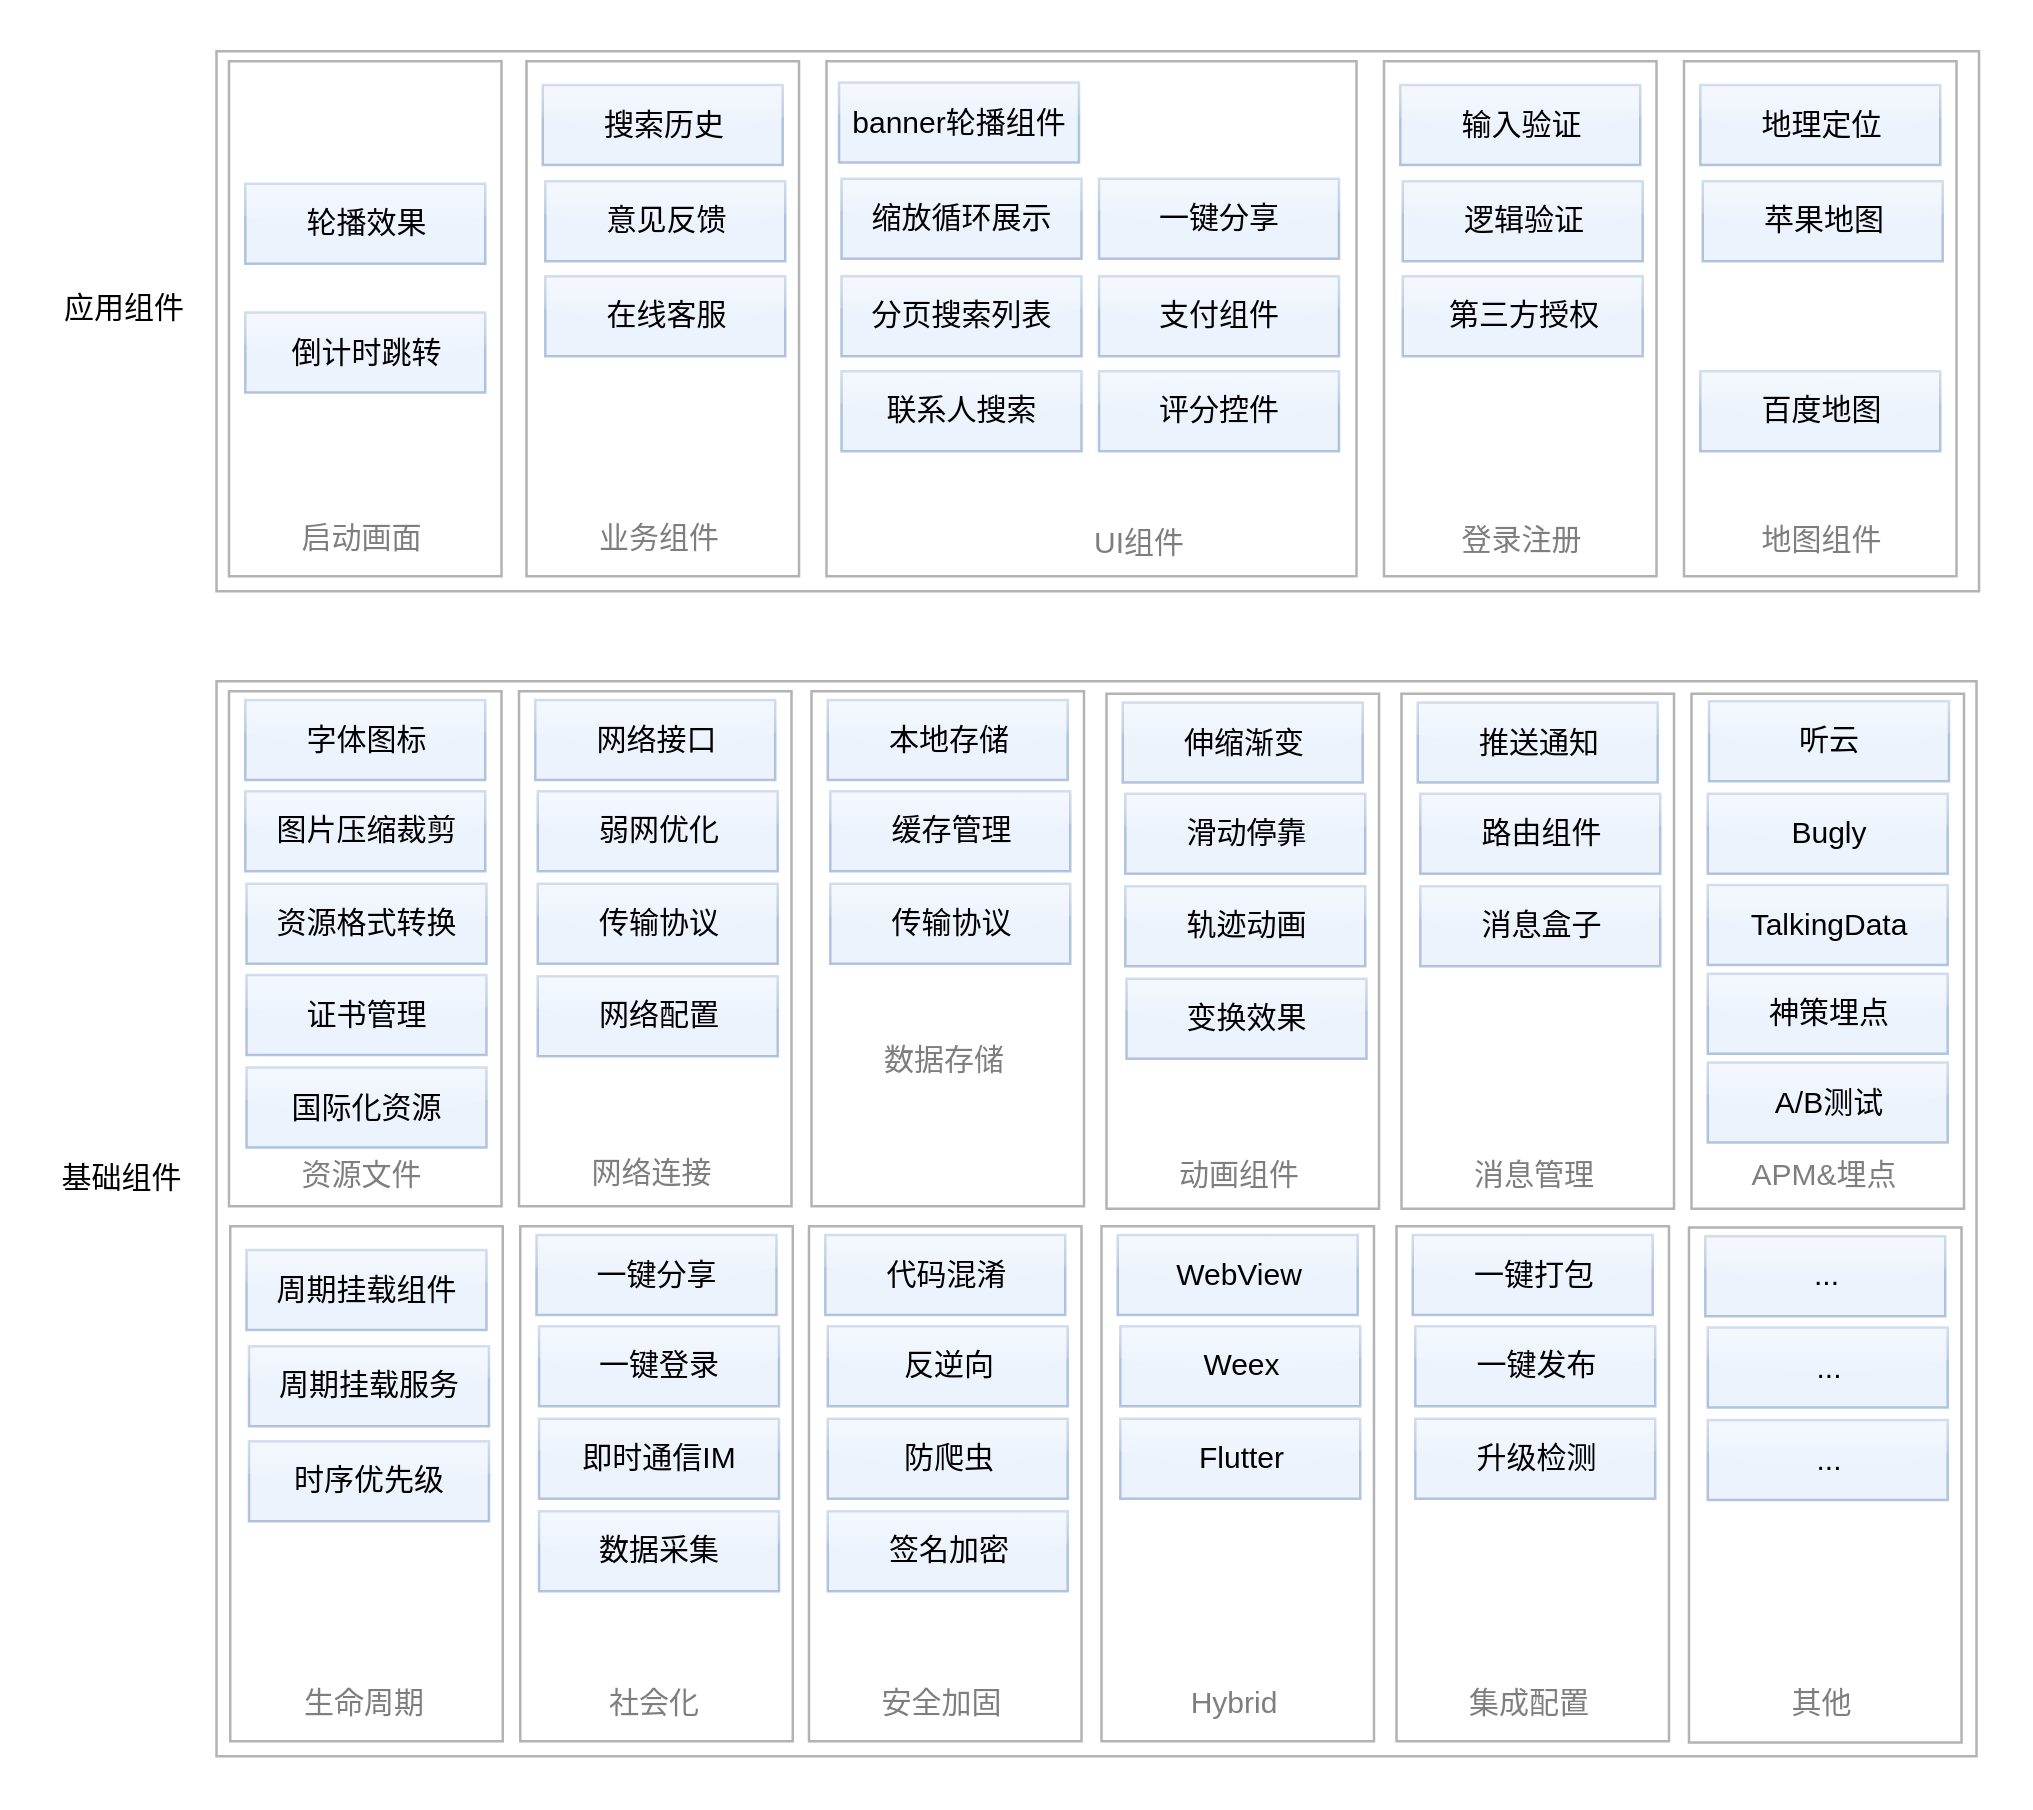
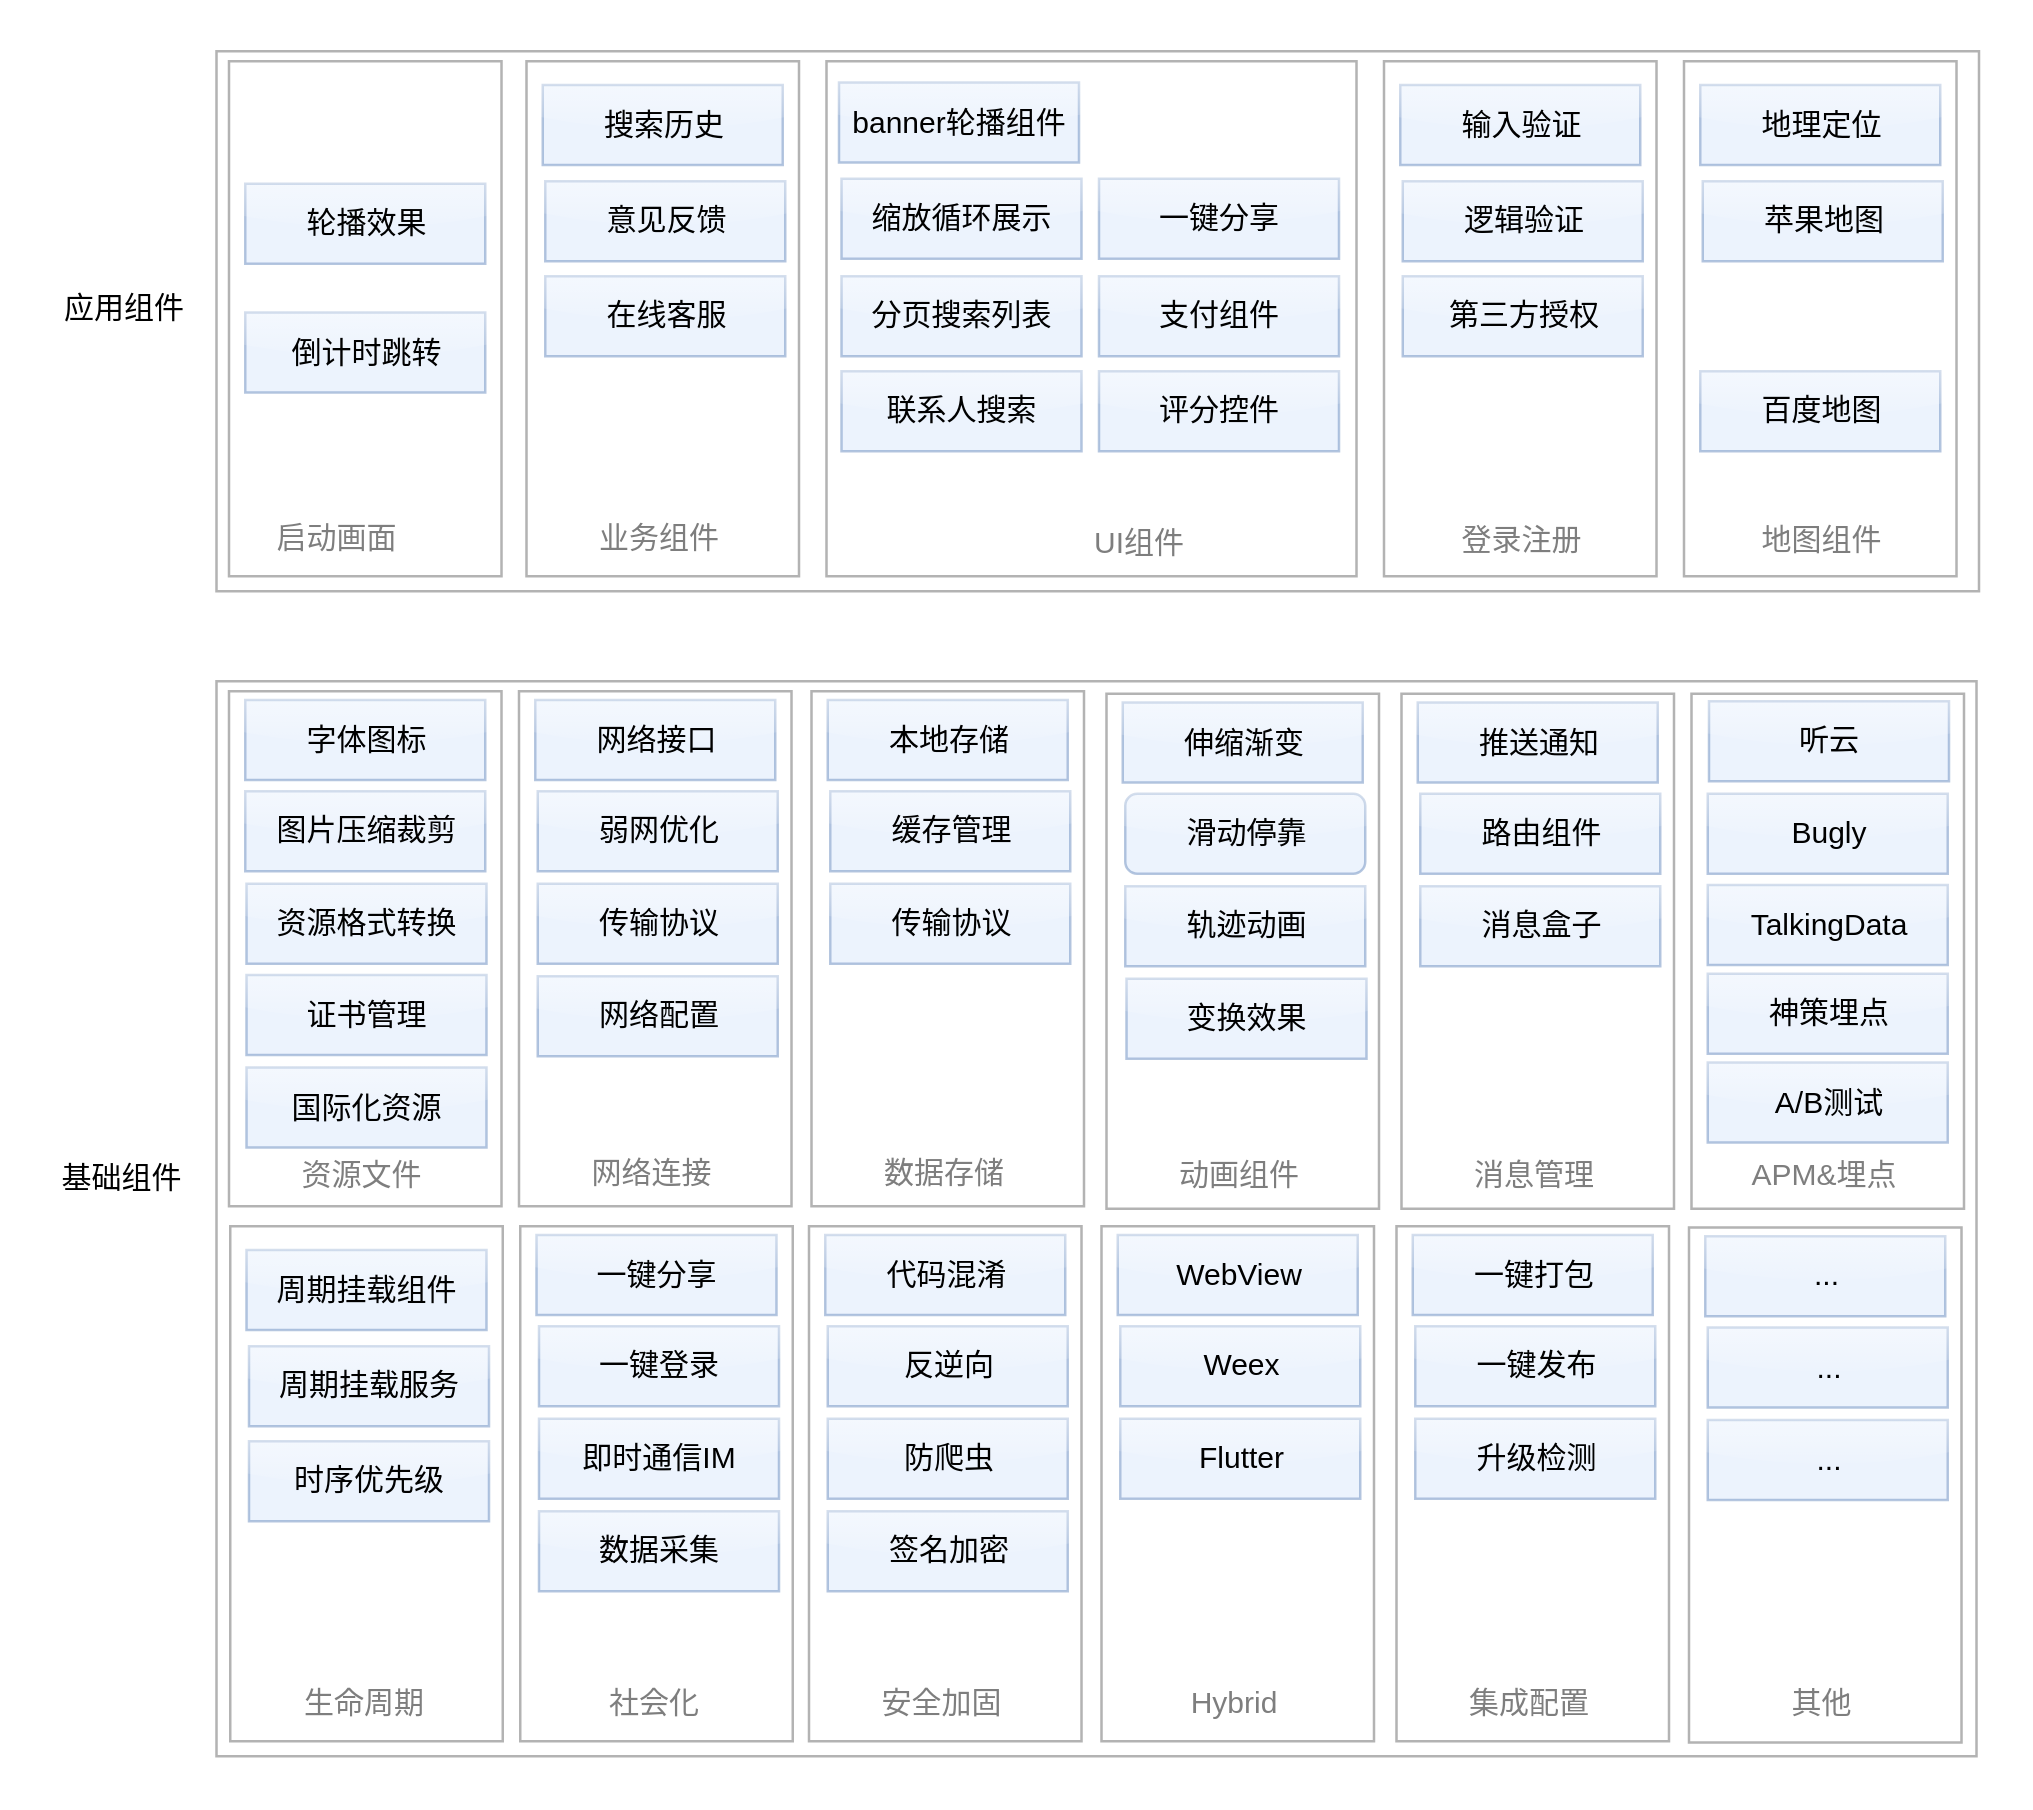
node "启动画面": moved (363, 538) -> (338, 538)
node "滑动停靠": shape rectangle -> rounded rectangle
node "数据存储": moved (945, 1060) -> (945, 1173)
